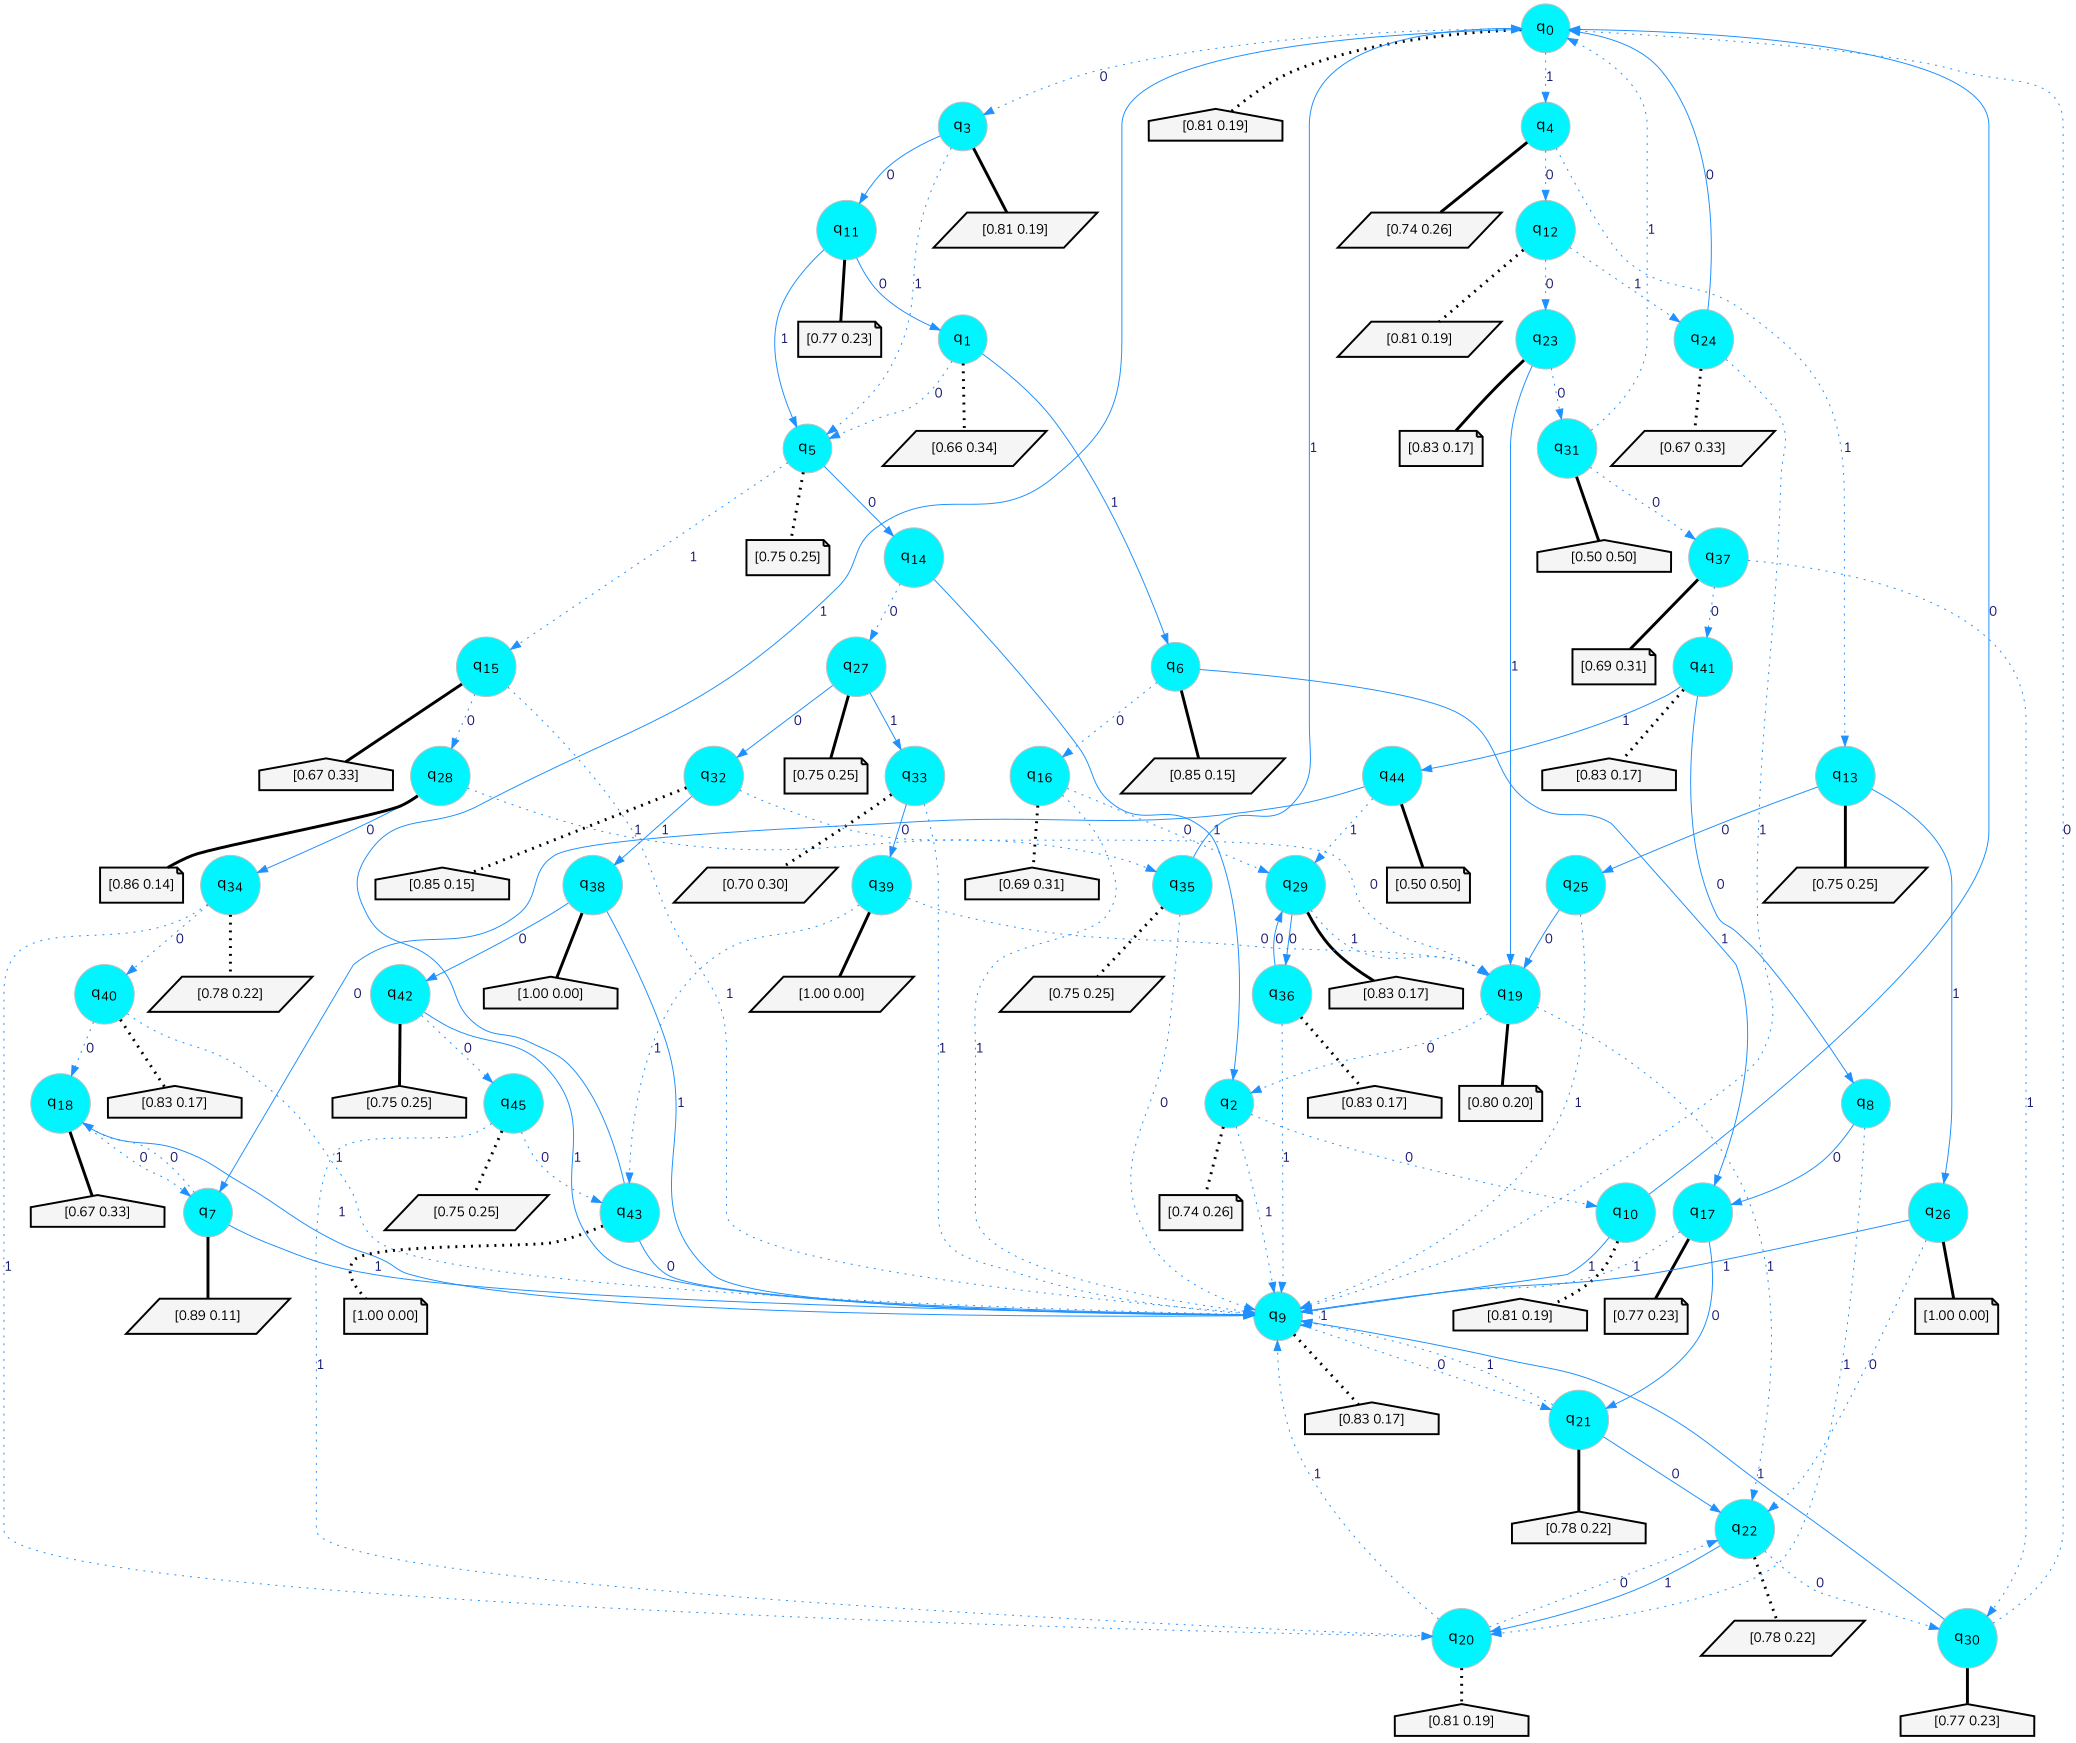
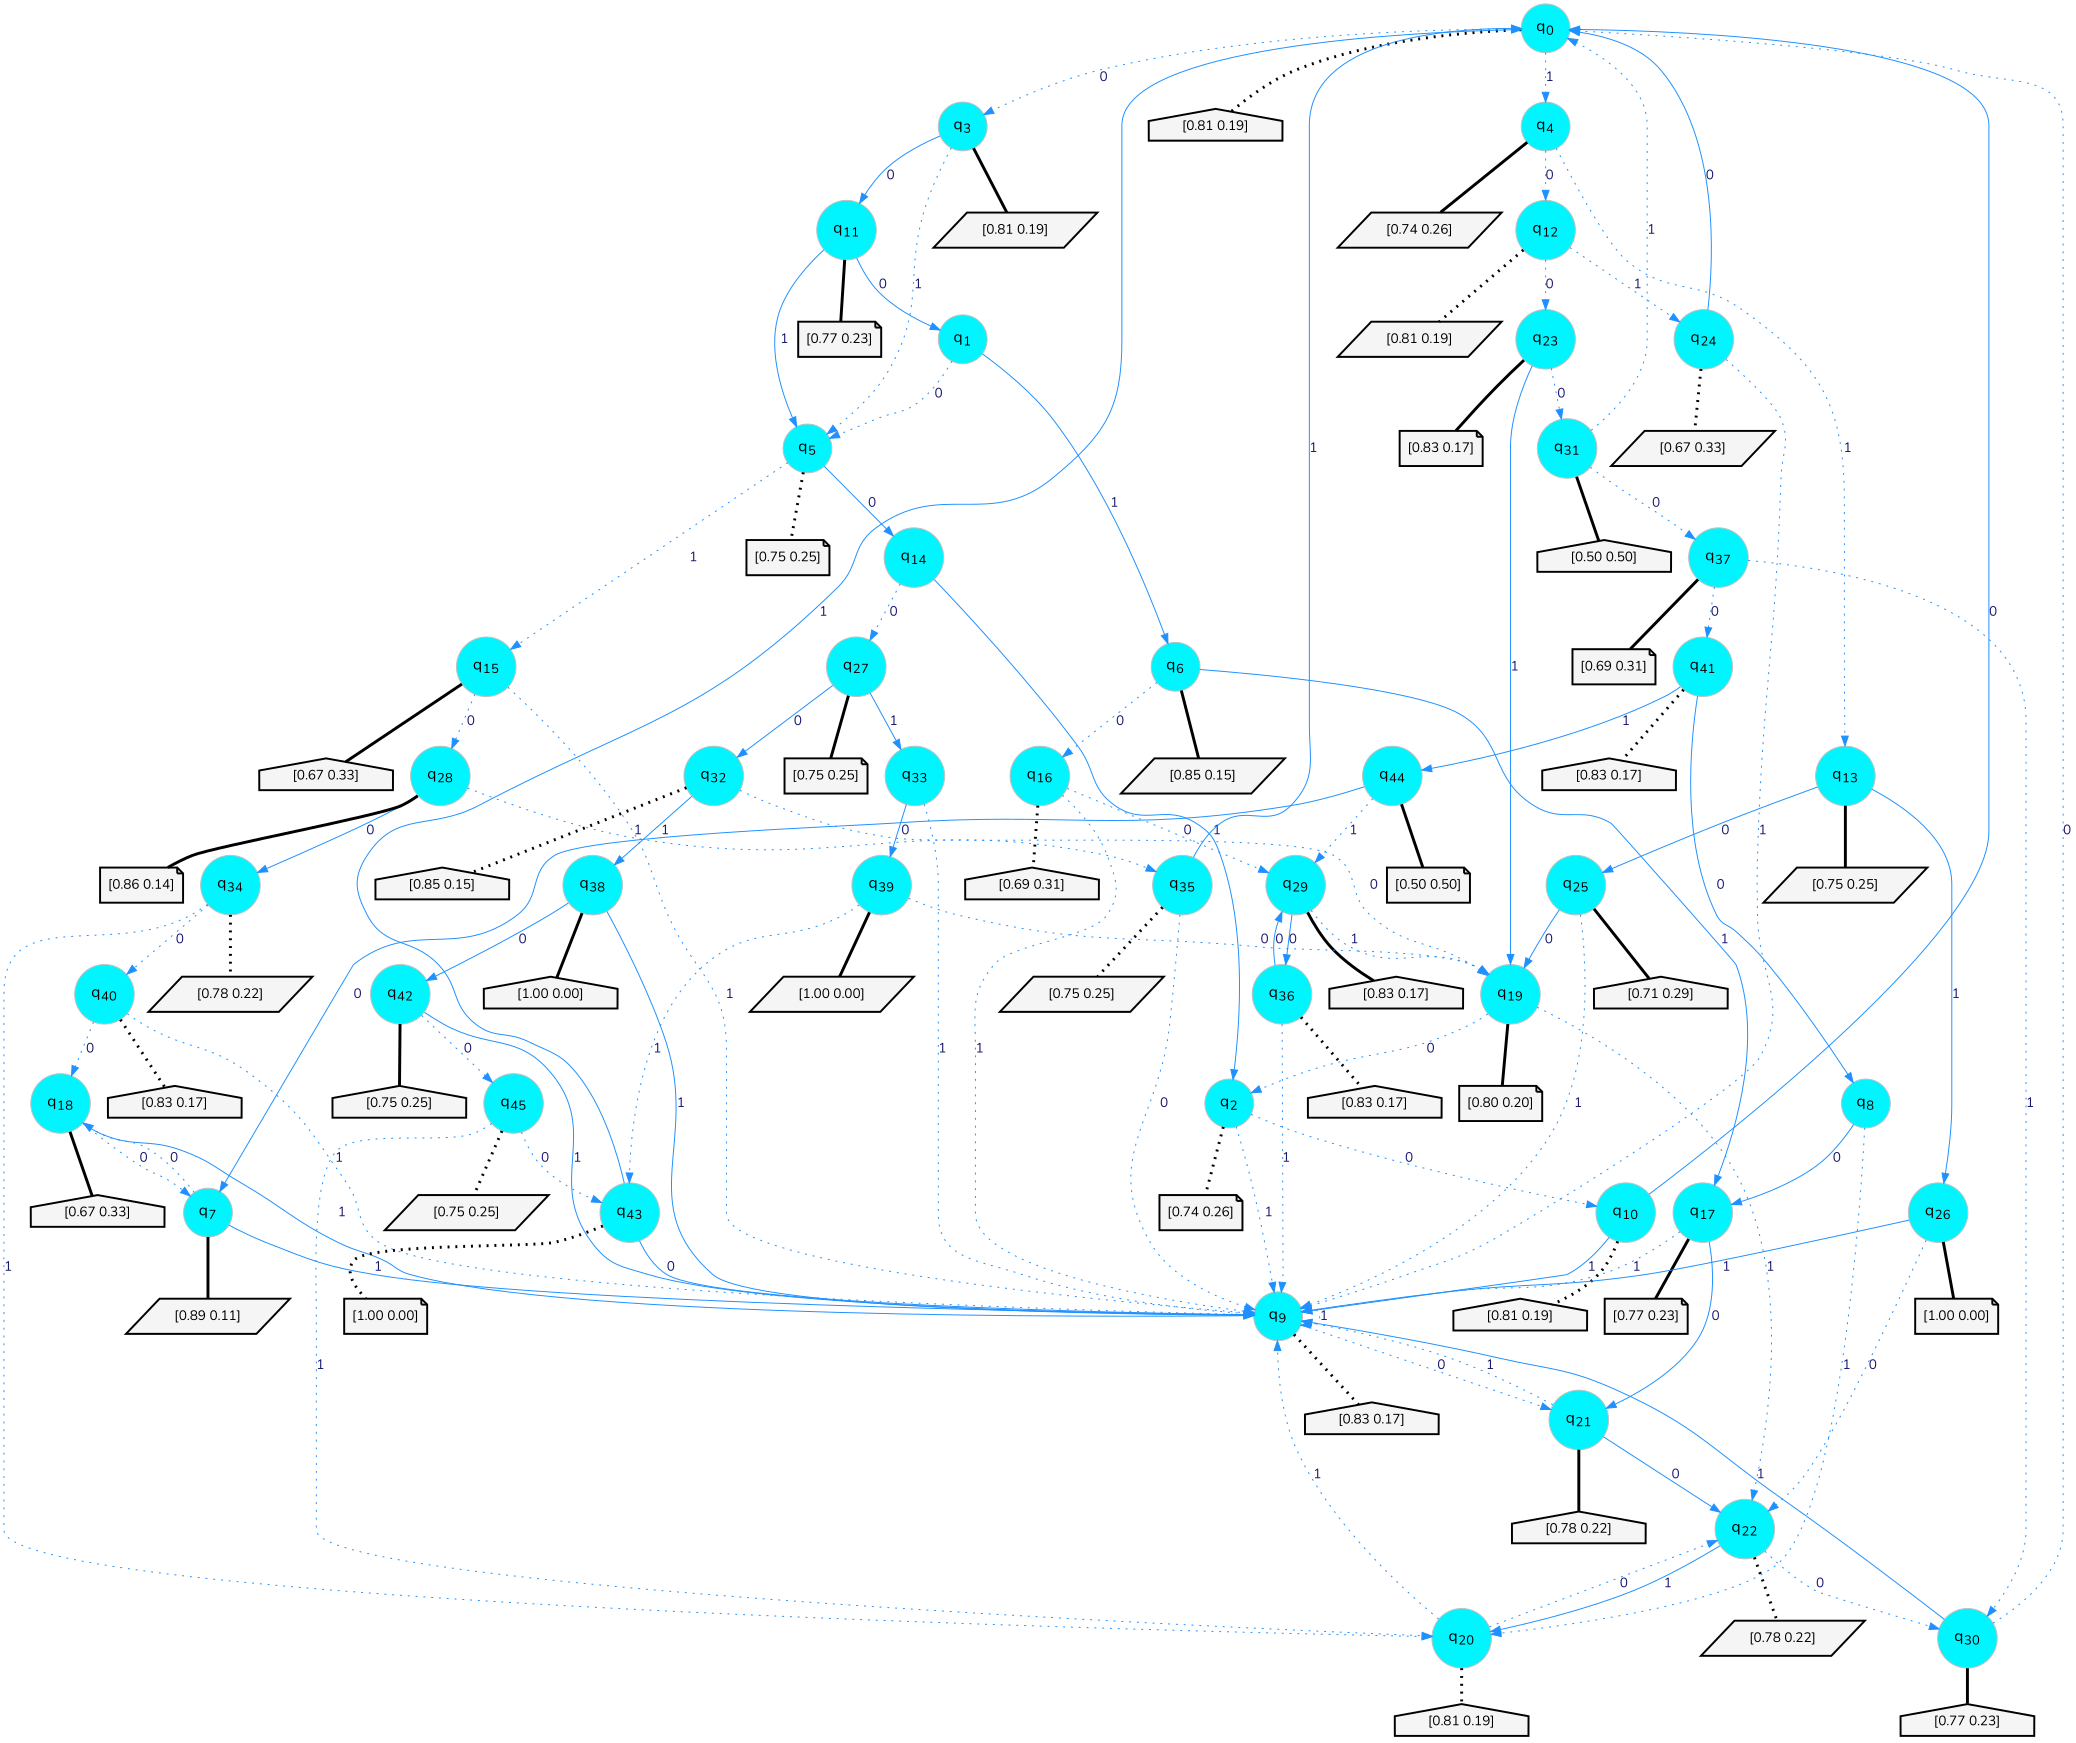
node "[0.66 0.34]": removed
node "[0.70 0.30]": removed
node "[0.71 0.29]": added
